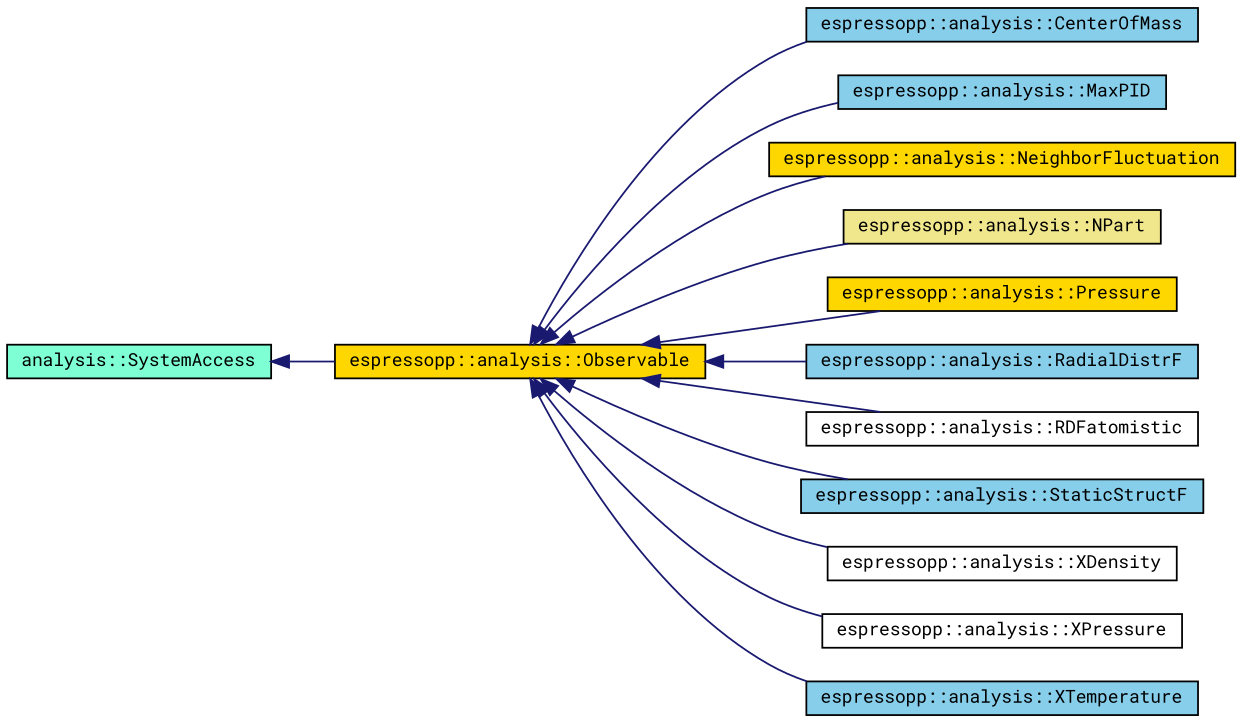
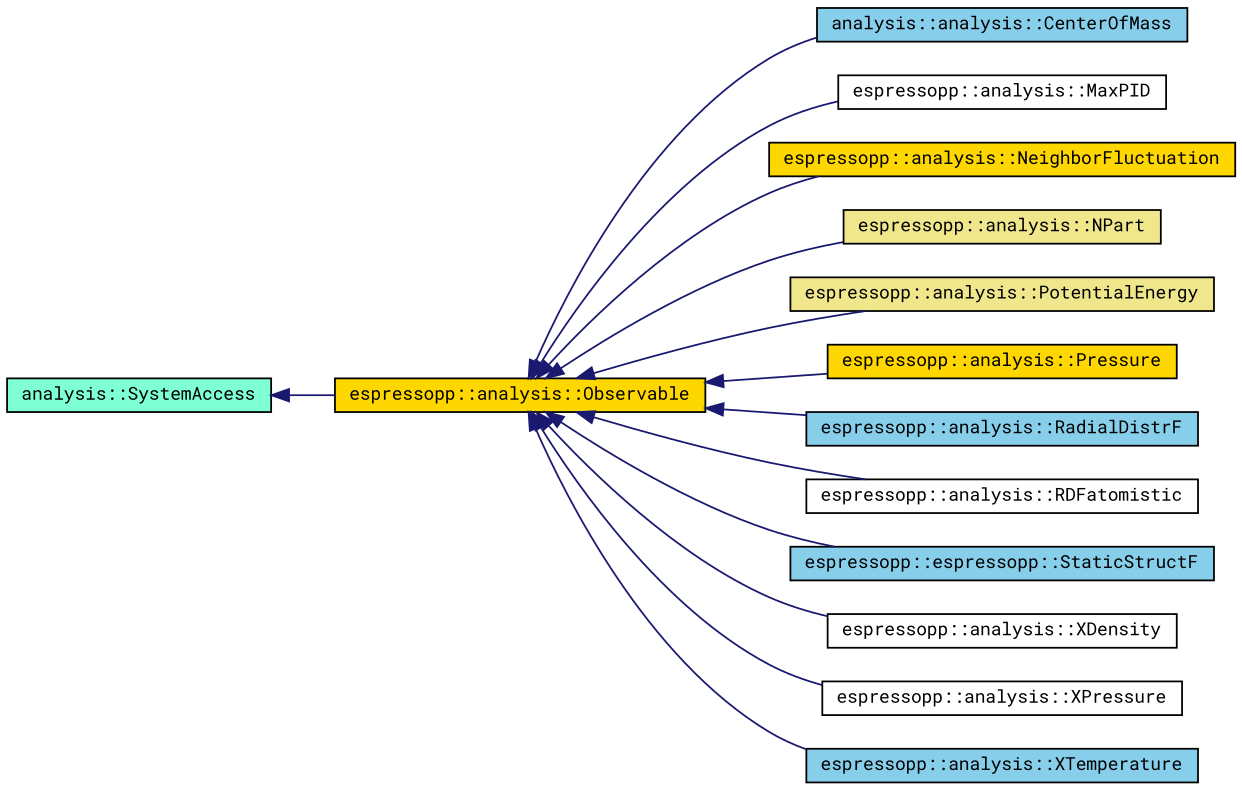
node "espressopp::analysis::CenterOfMass": label "espressopp::analysis::CenterOfMass" -> "analysis::analysis::CenterOfMass"
node "espressopp::analysis::MaxPID": fillcolor skyblue -> white
node "espressopp::analysis::PotentialEnergy": added
node "espressopp::analysis::StaticStructF": label "espressopp::analysis::StaticStructF" -> "espressopp::espressopp::StaticStructF"
